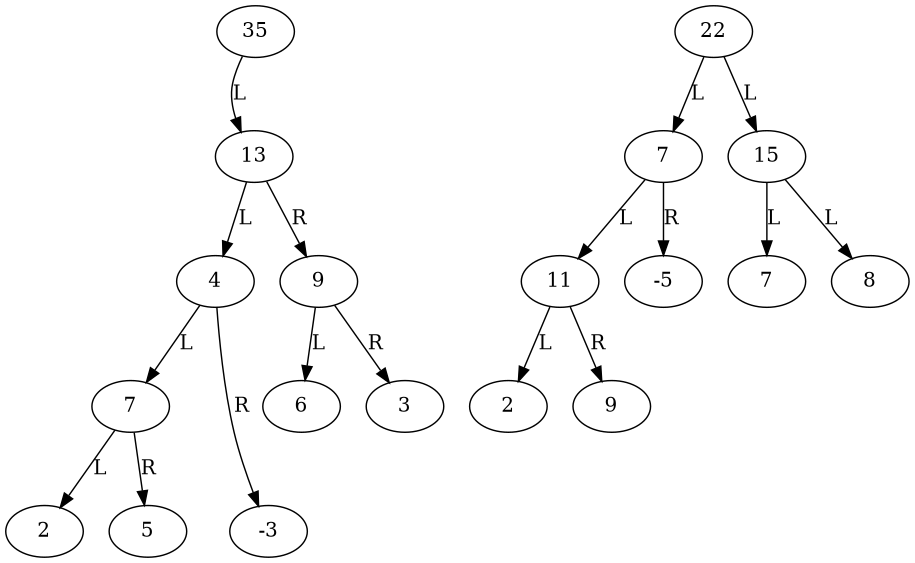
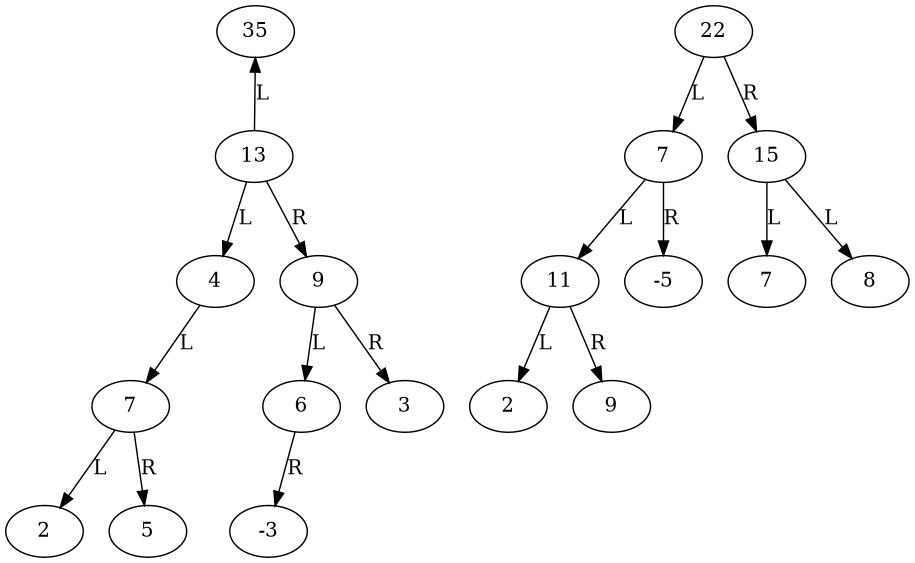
edge "35" -> "13": reversed
edge "22" -> "15": label "L" -> "R"
edge "4" -> "-3": now "6" -> "-3"
